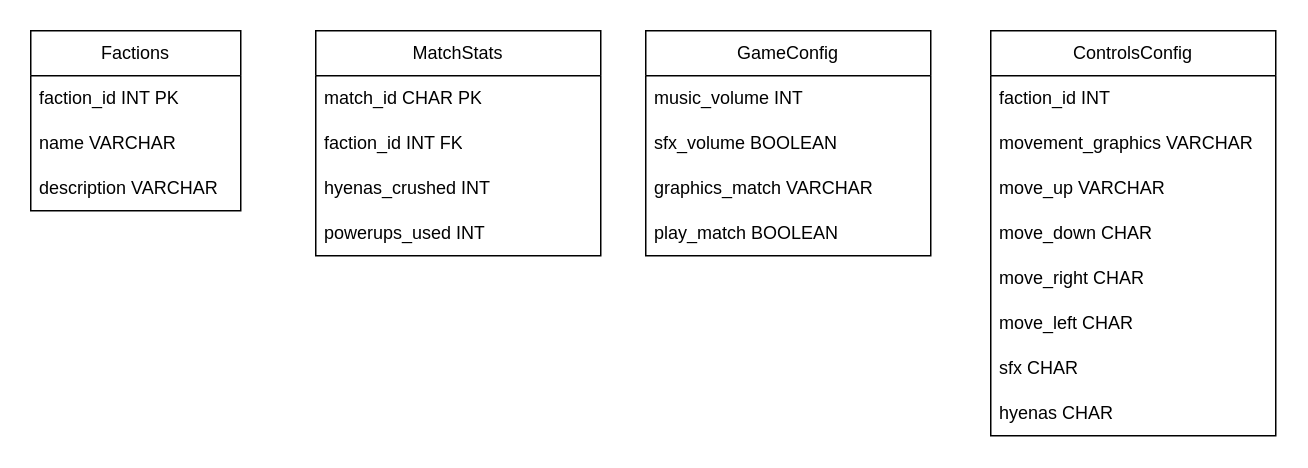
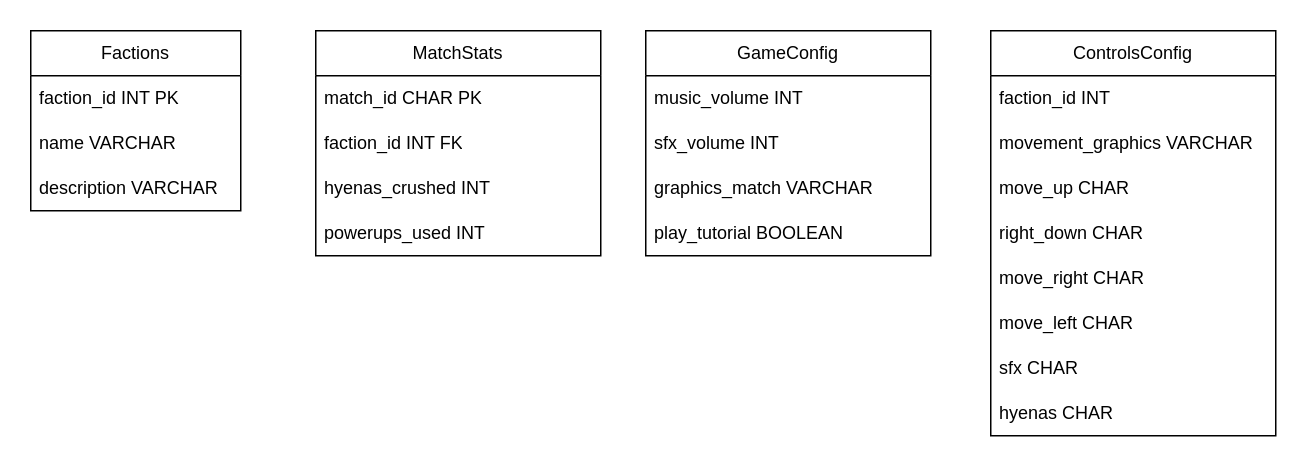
node "sfx_volume BOOLEAN": label "sfx_volume BOOLEAN" -> "sfx_volume INT"
node "move_up VARCHAR": label "move_up VARCHAR" -> "move_up CHAR"
node "play_match BOOLEAN": label "play_match BOOLEAN" -> "play_tutorial BOOLEAN"
node "move_down CHAR": label "move_down CHAR" -> "right_down CHAR"
